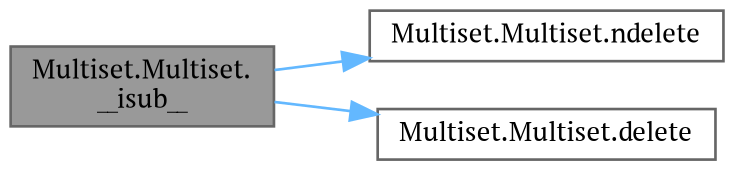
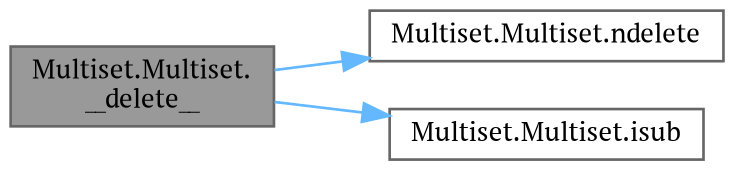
node "Multiset.Multiset. __isub__": label "Multiset.Multiset. __isub__" -> "Multiset.Multiset. __delete__"
node "Multiset.Multiset.delete": label "Multiset.Multiset.delete" -> "Multiset.Multiset.isub"
